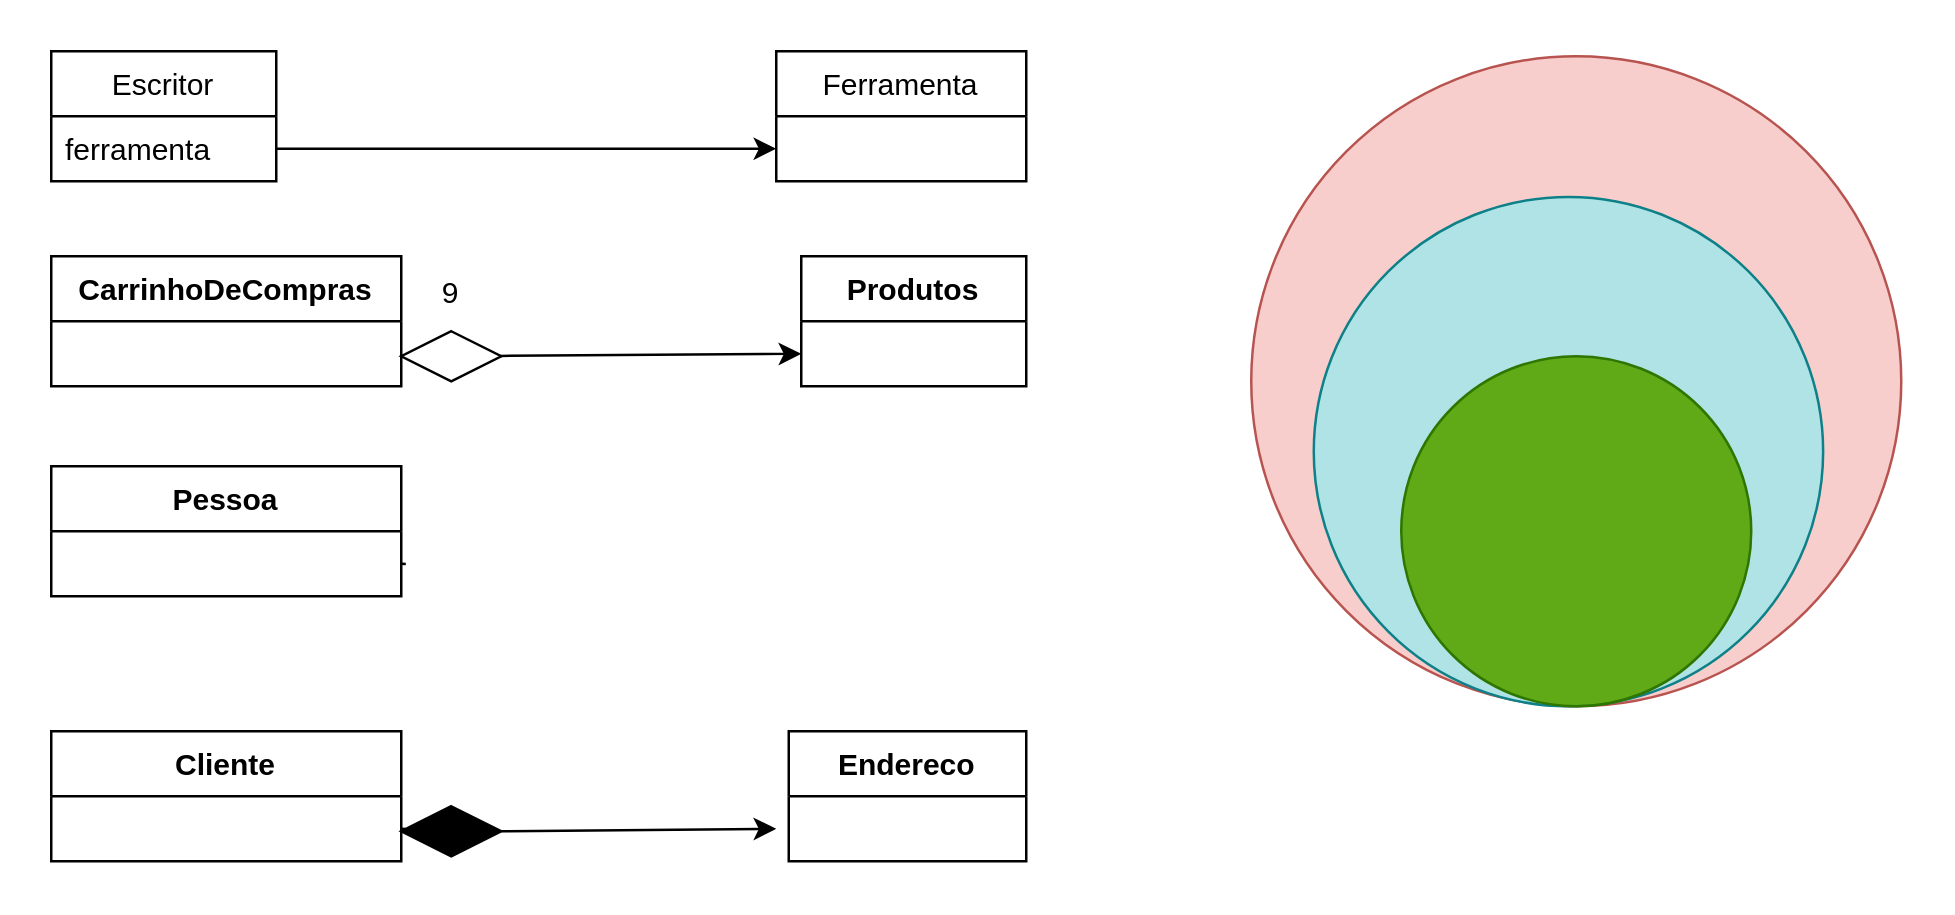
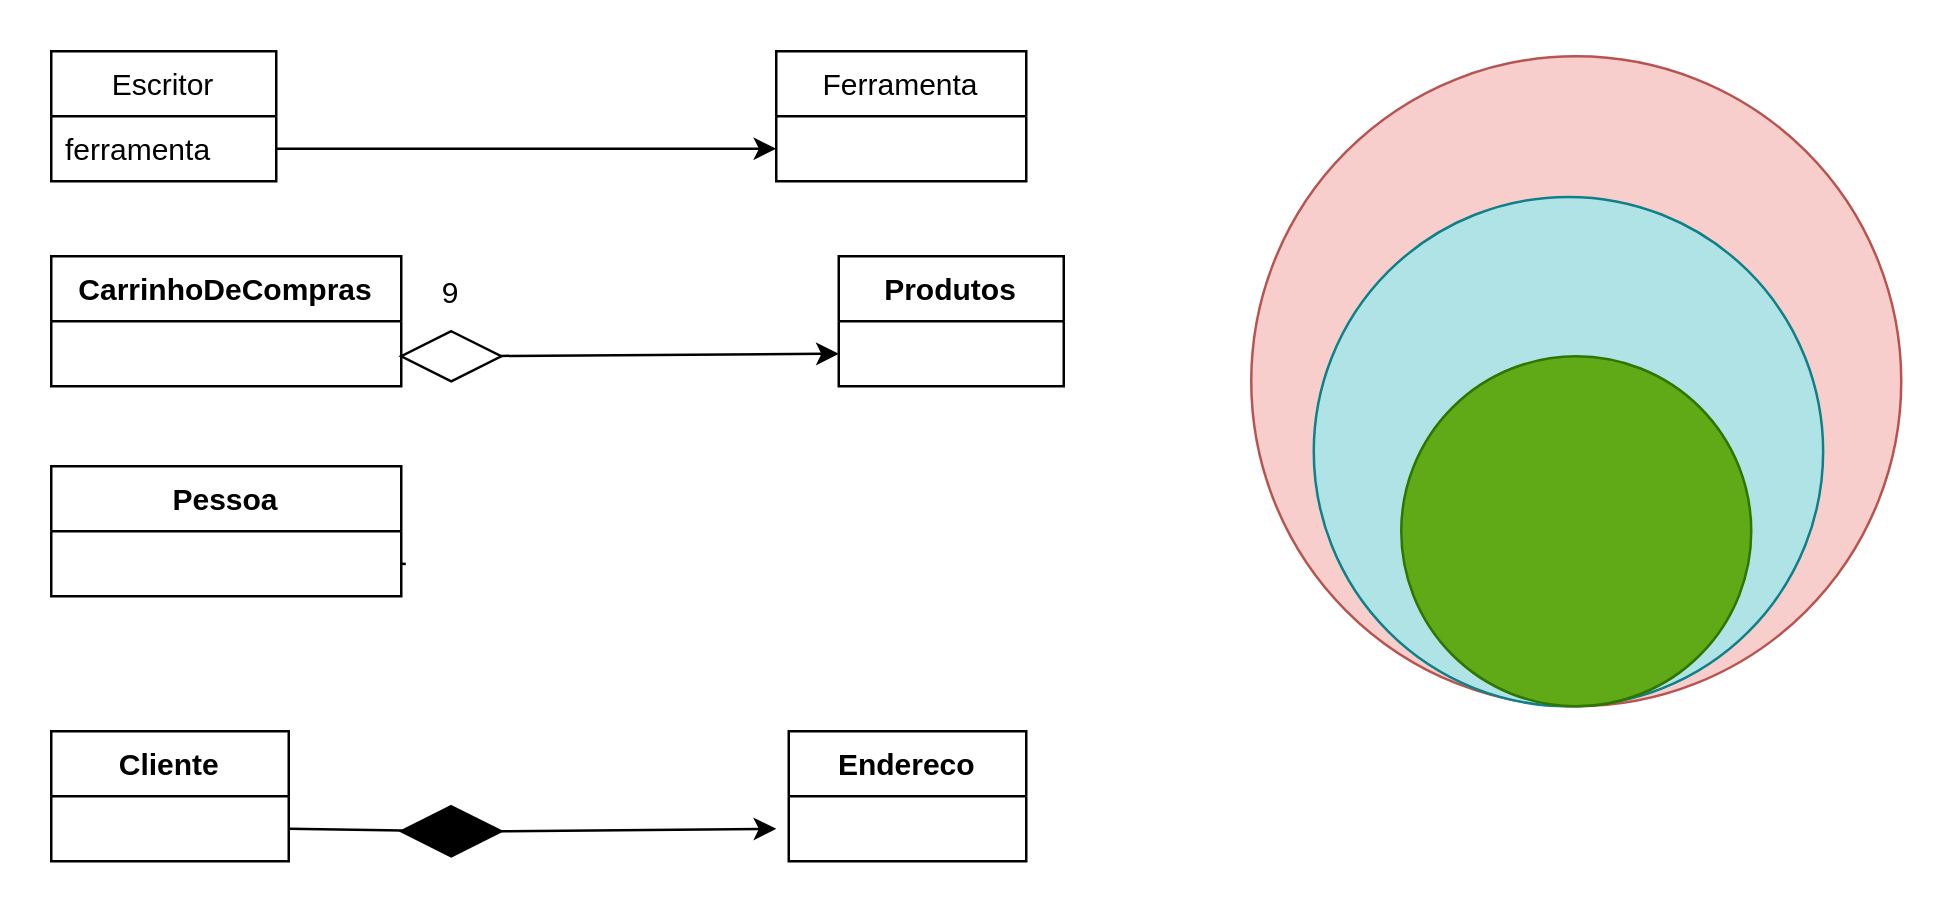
node "Produtos": moved (914, 321) -> (951, 321)
node "Cliente": size 350x130 -> 238x130
